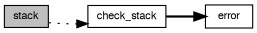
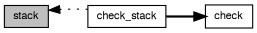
node "error": label "error" -> "check"
edge "stack" -> "check_stack": reversed
